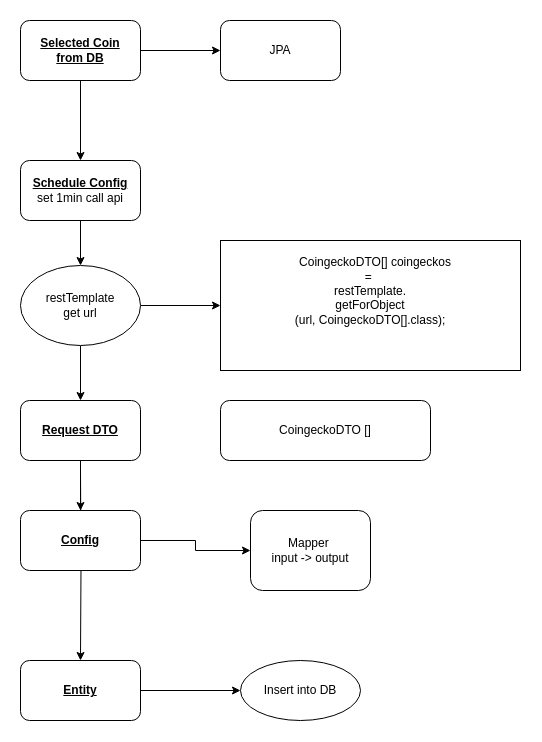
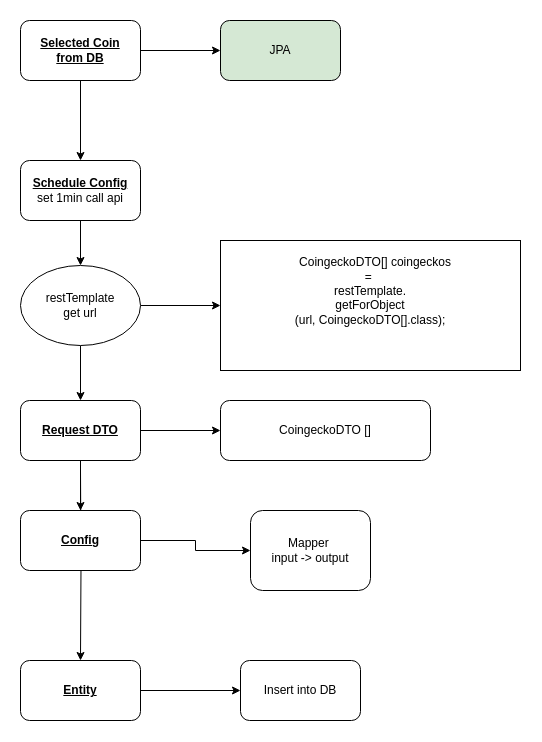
node "JPA": fillcolor #ffffff -> #d5e8d4
edge "Request DTO" -> "CoingeckoDTO []": added
node "Insert into DB": shape ellipse -> rounded rectangle
